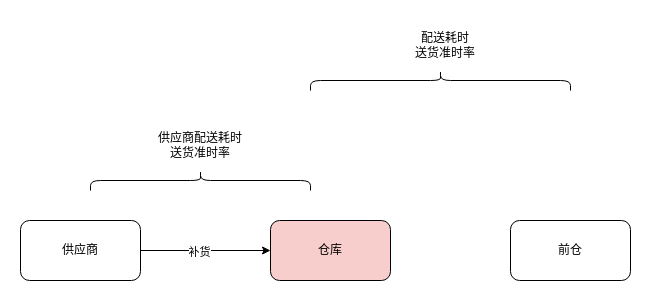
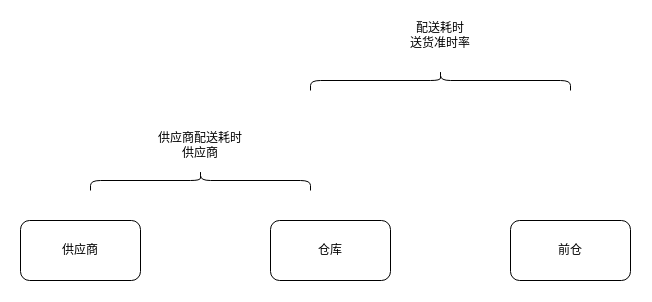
node "配送耗时 送货准时率": moved (446, 46) -> (441, 36)
node "供应商配送耗时 送货准时率": label "供应商配送耗时 送货准时率" -> "供应商配送耗时 供应商"
edge "供应商" -> "仓库": removed, label "补货"
node "仓库": fillcolor #f8cecc -> #ffffff
